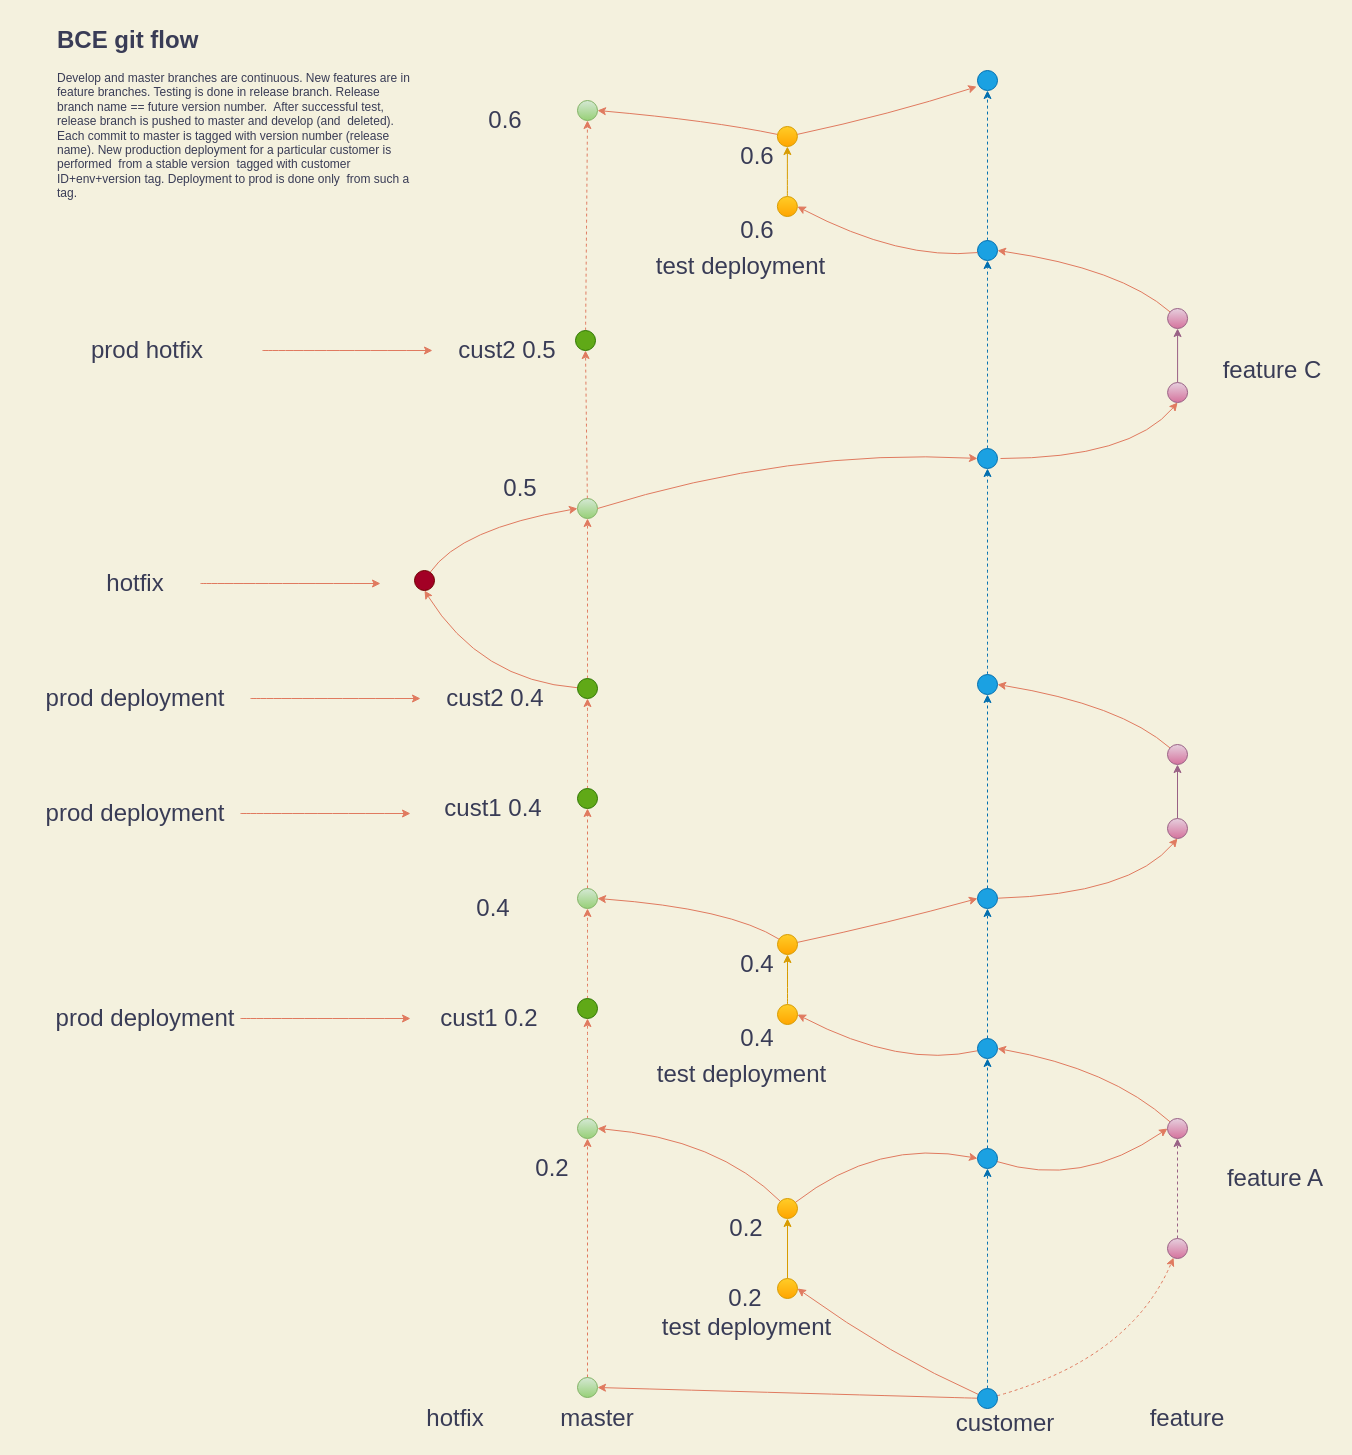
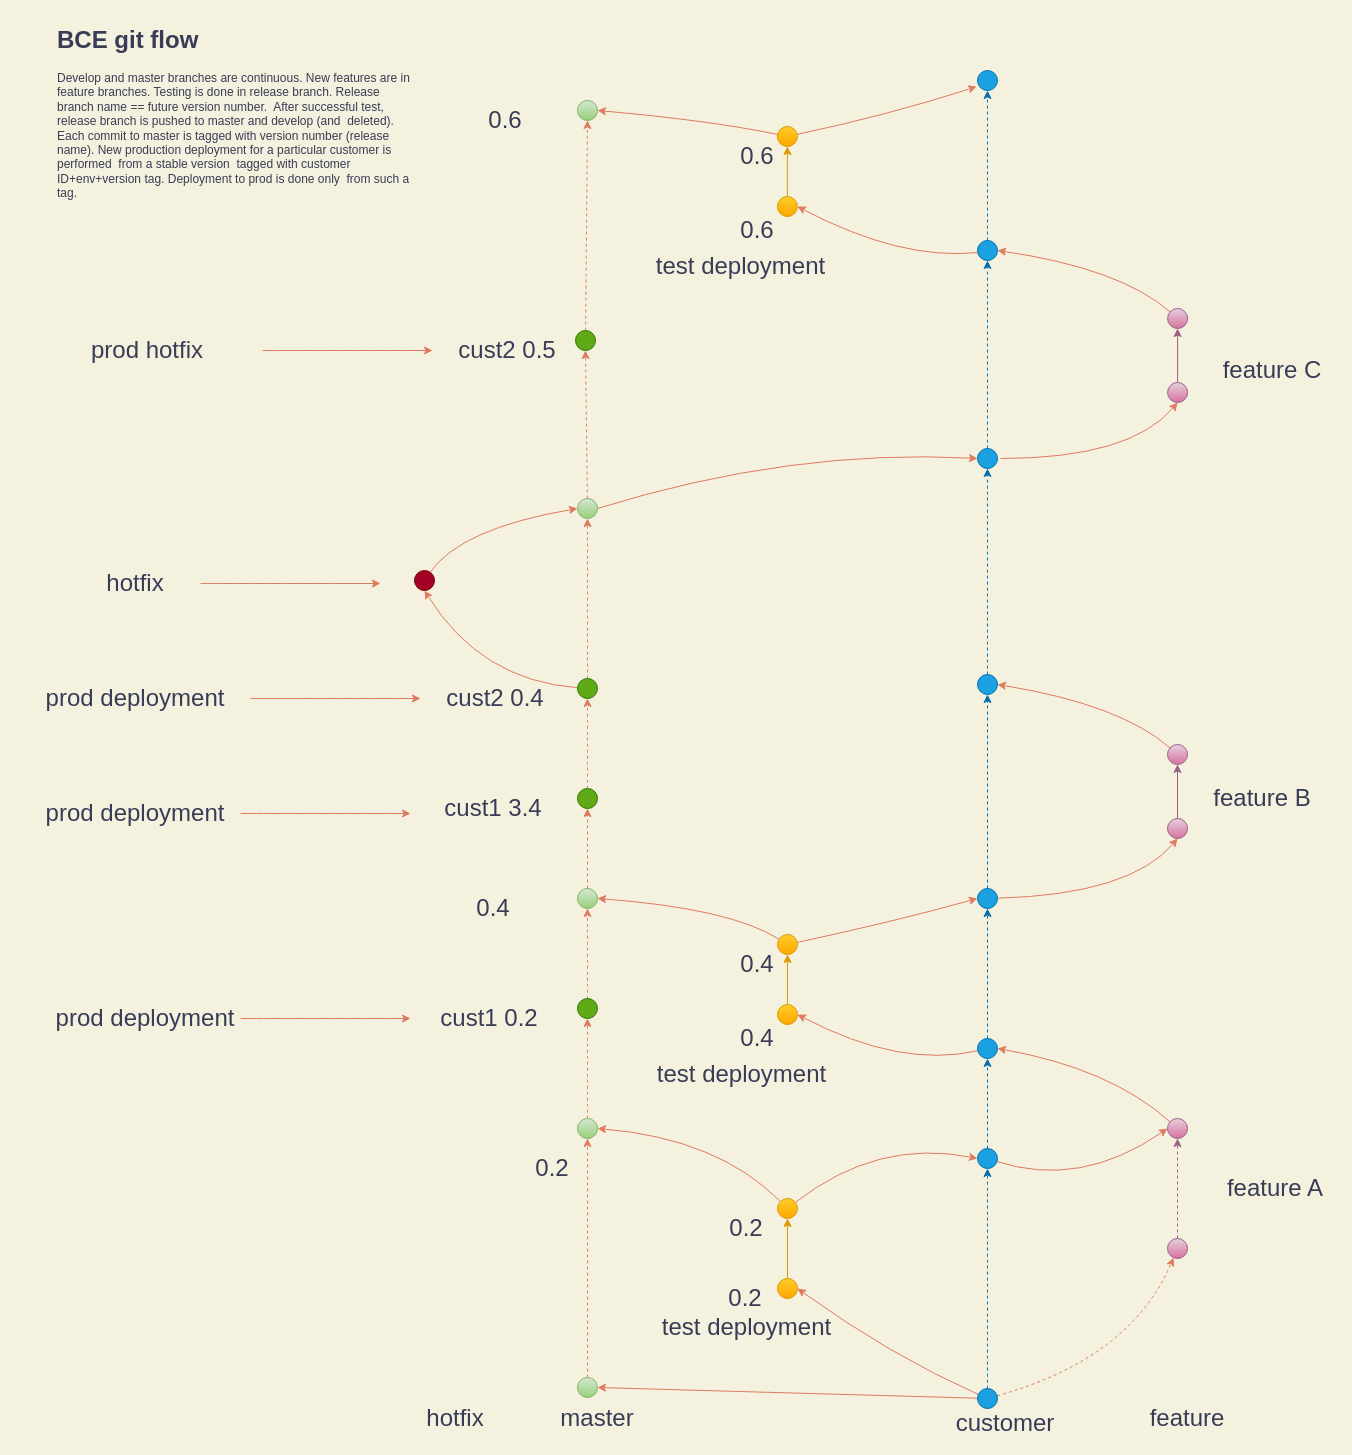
node "0.5": removed
node "feature B": added
node "cust1 0.4": label "cust1 0.4" -> "cust1 3.4"
node "feature A": moved (1276, 1179) -> (1276, 1189)
